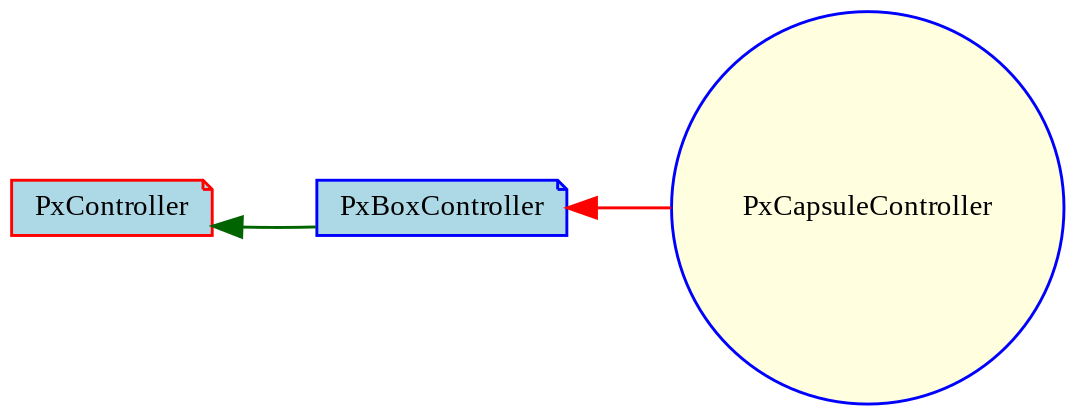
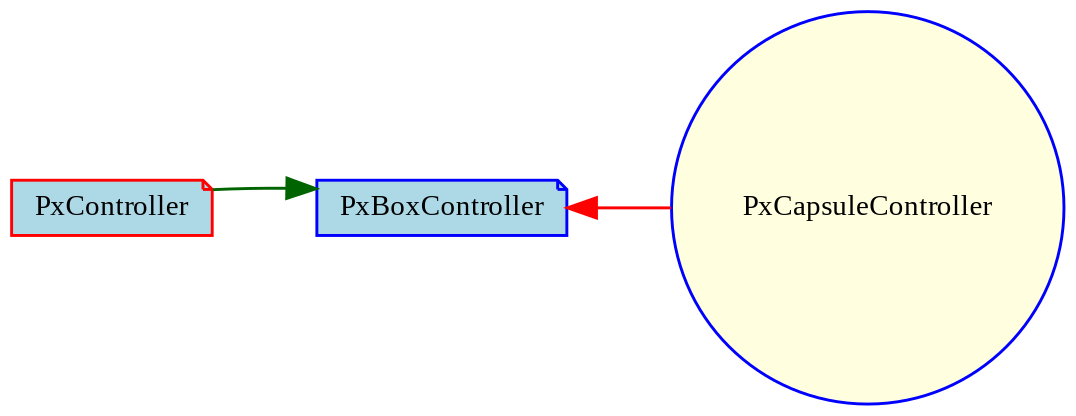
edge "PxBoxController" -> "PxController": reversed
